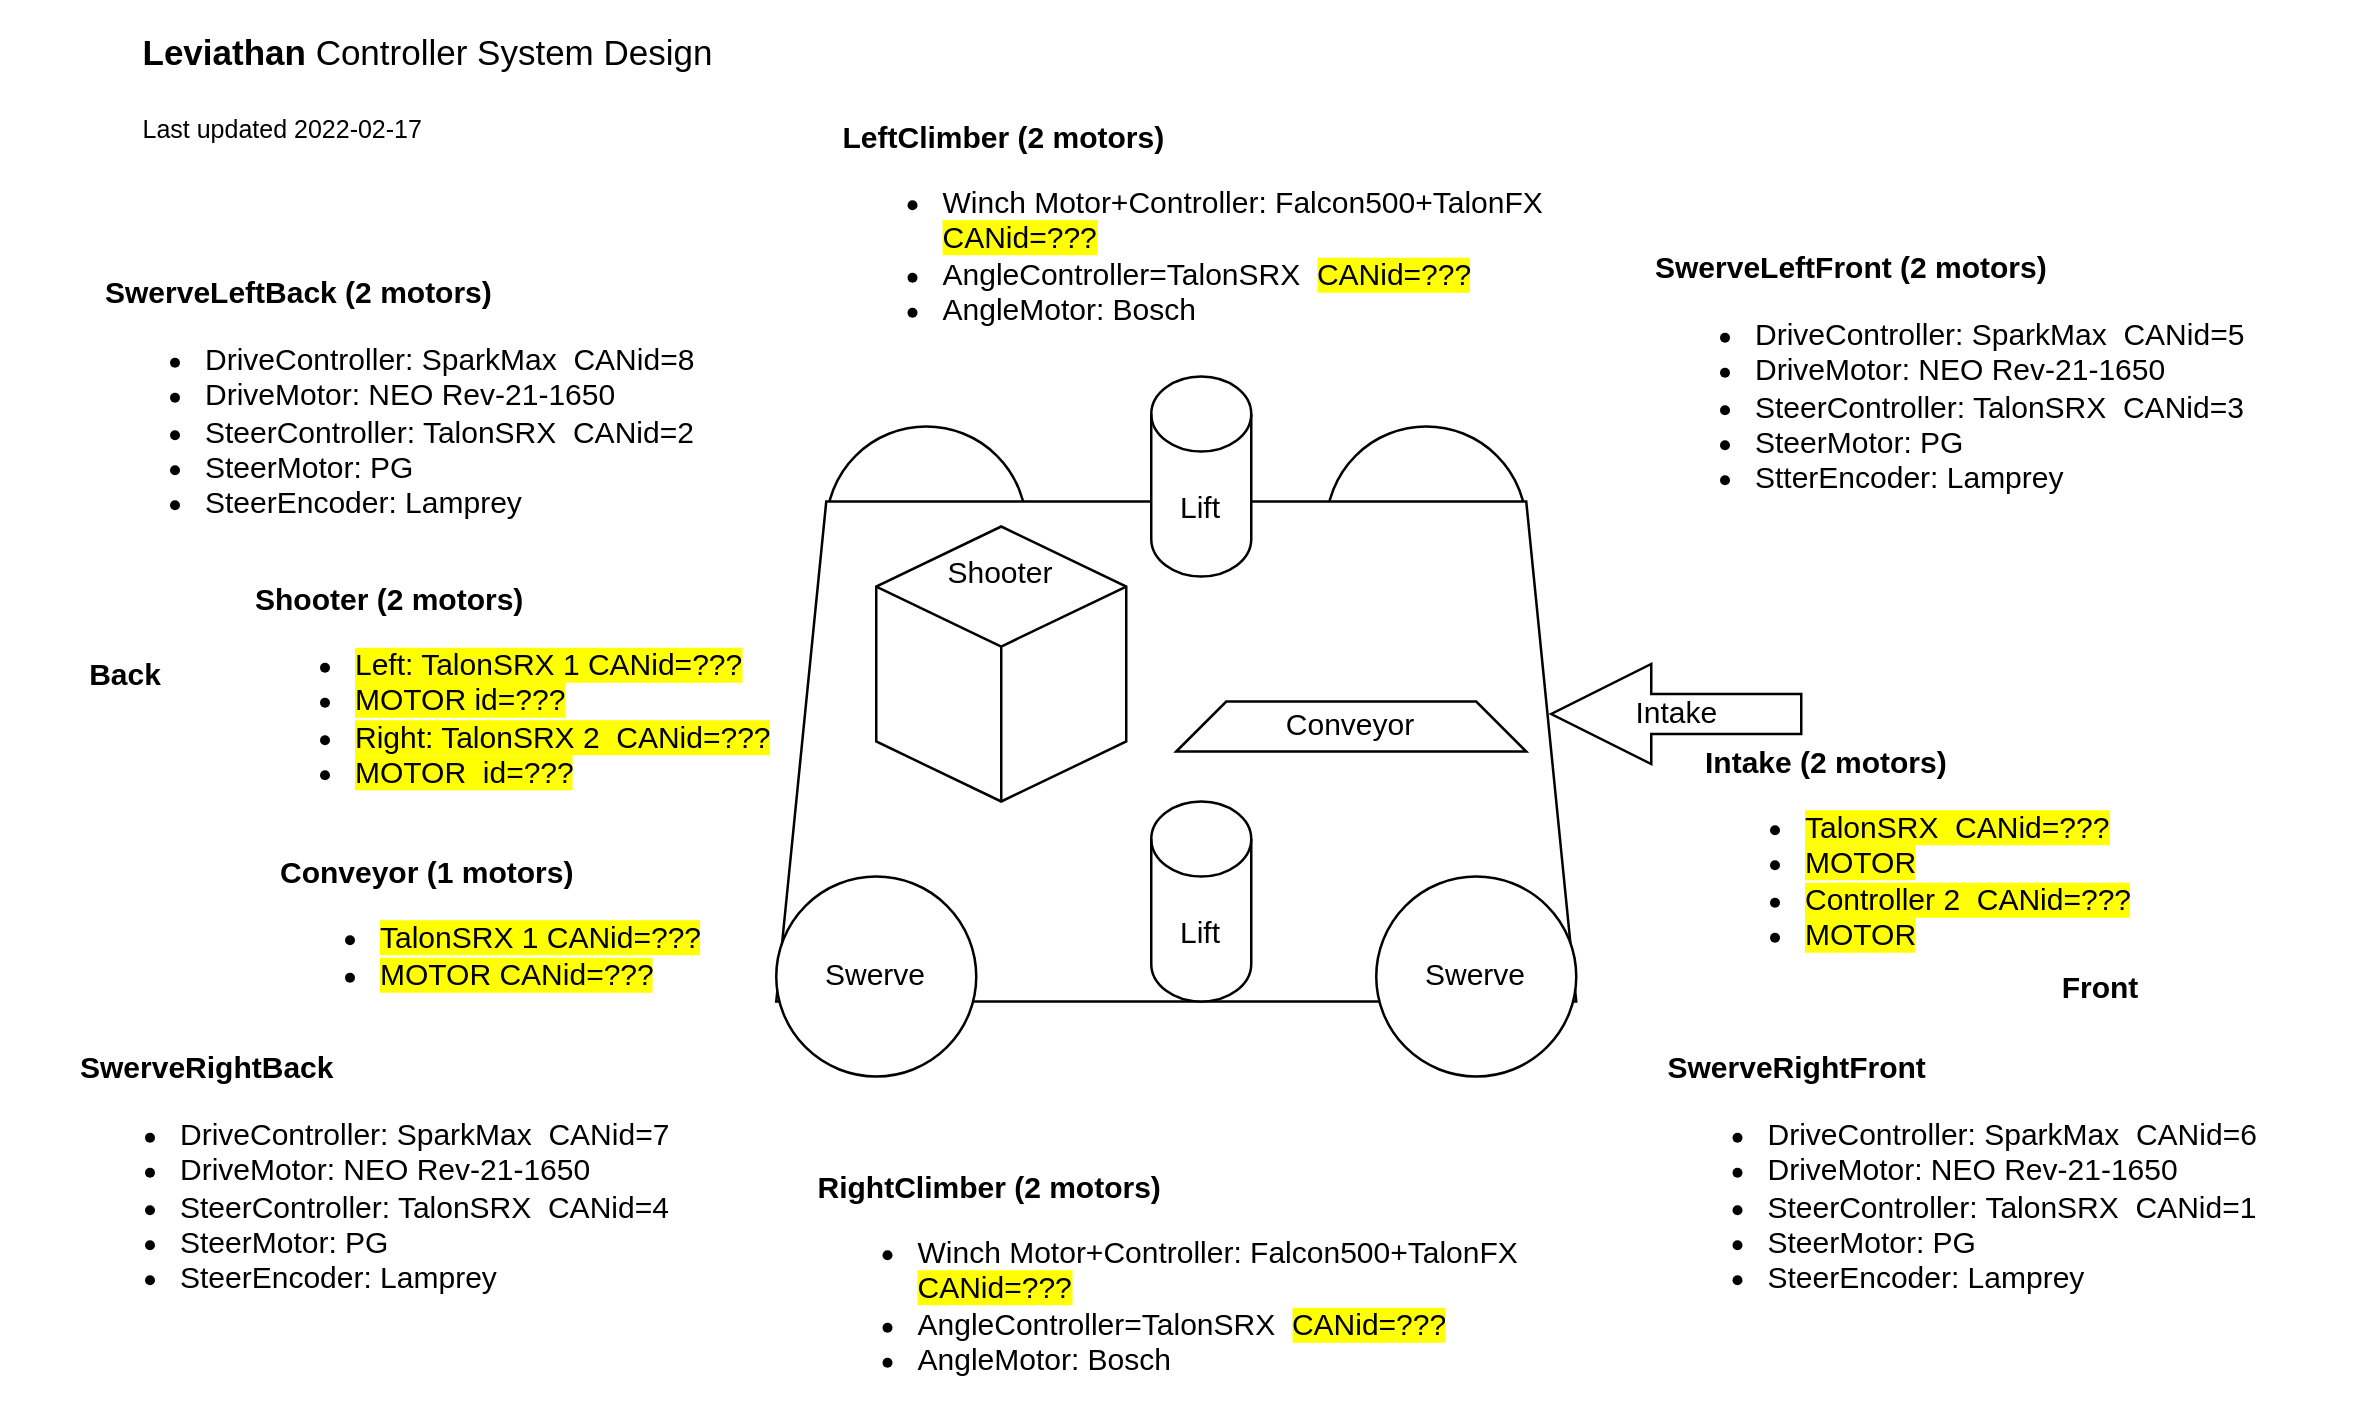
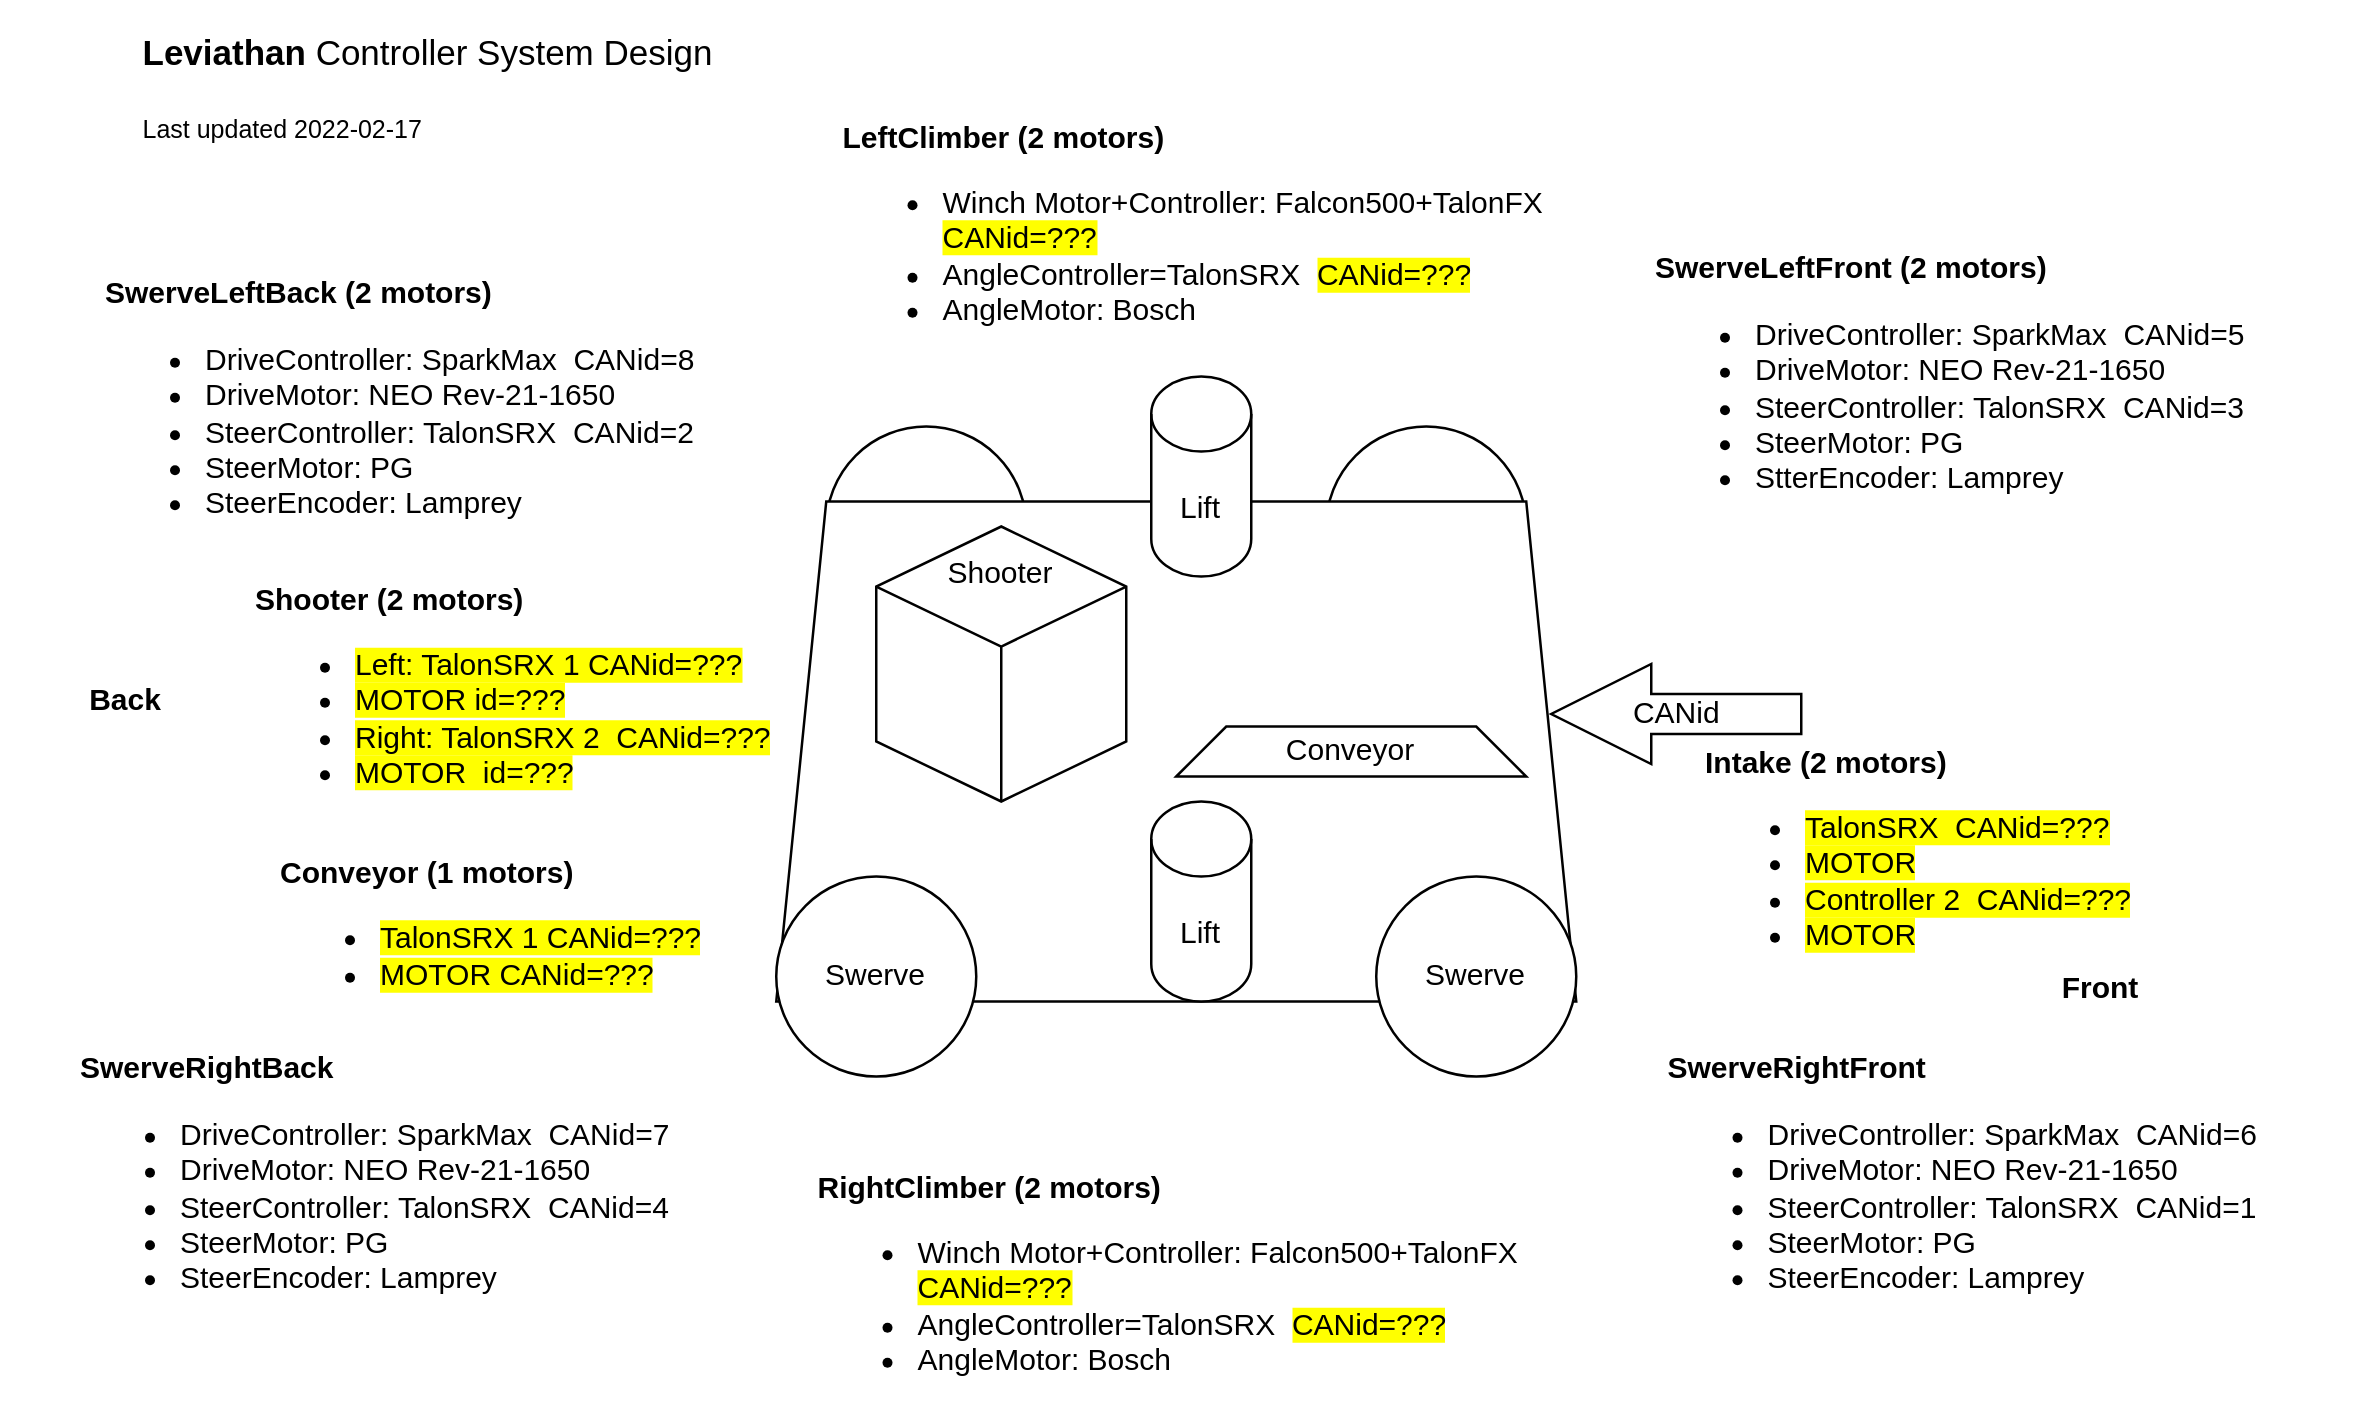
node "Back": moved (126, 676) -> (126, 701)
node "Intake": label "Intake" -> "CANid"
node "Conveyor": moved (1351, 726) -> (1351, 751)
